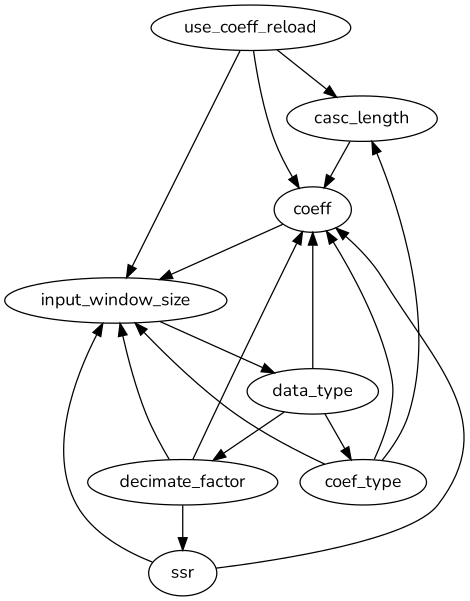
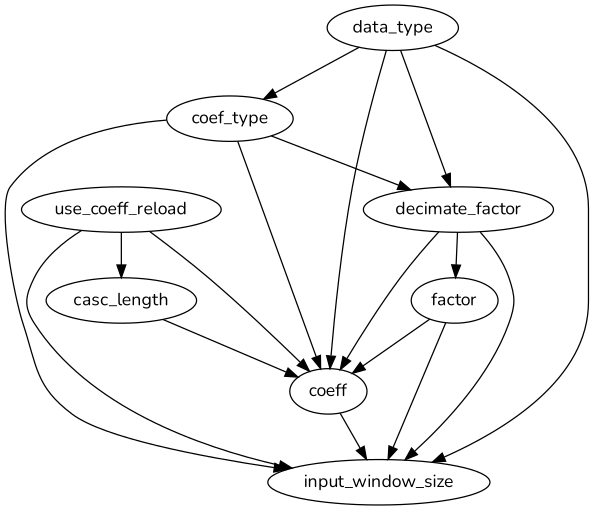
edge "coef_type" -> "casc_length": now "coef_type" -> "decimate_factor"
edge "input_window_size" -> "data_type": reversed
node "ssr": label "ssr" -> "factor"
